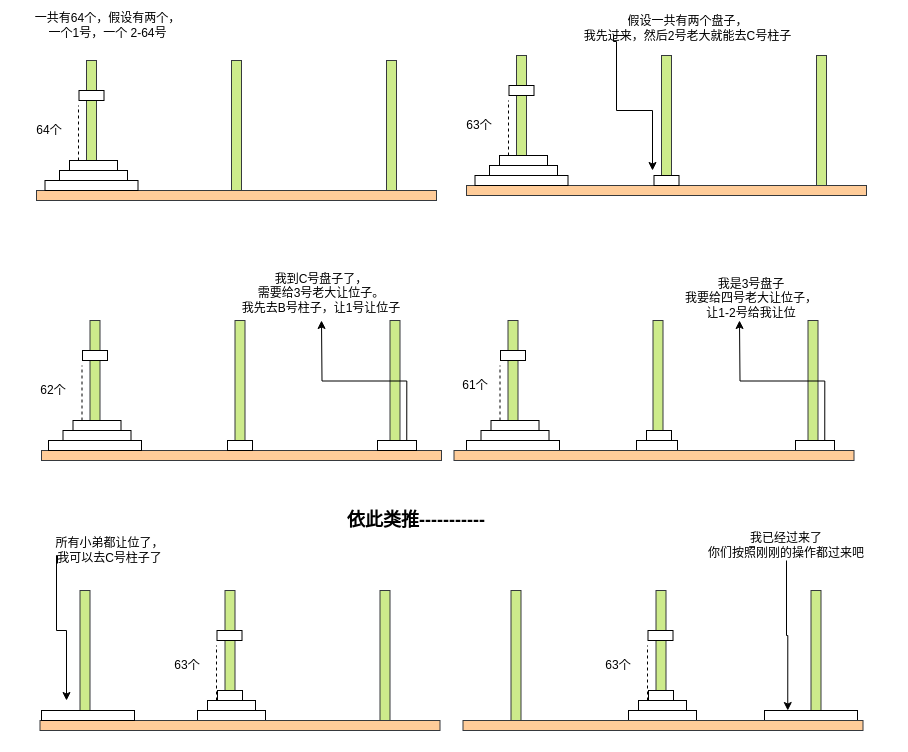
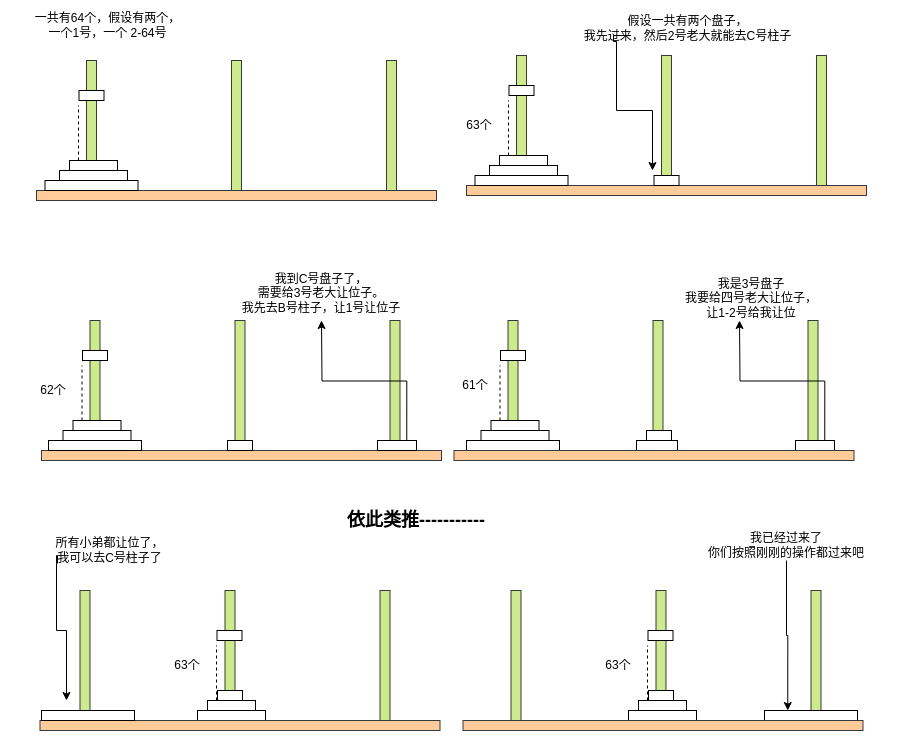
node "64个": removed
